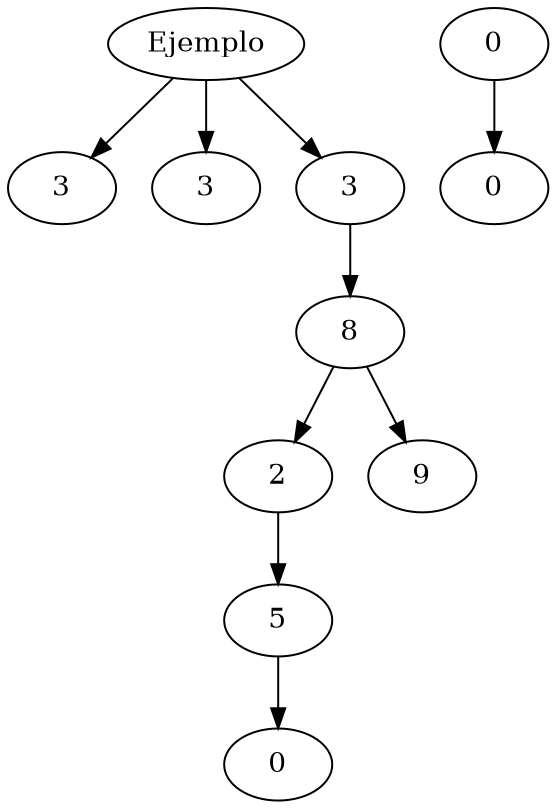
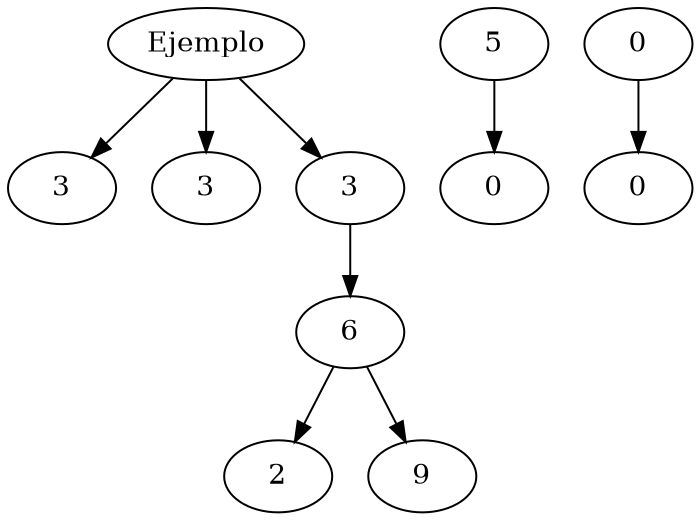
node "8": label "8" -> "6"
edge "2" -> "5": removed
